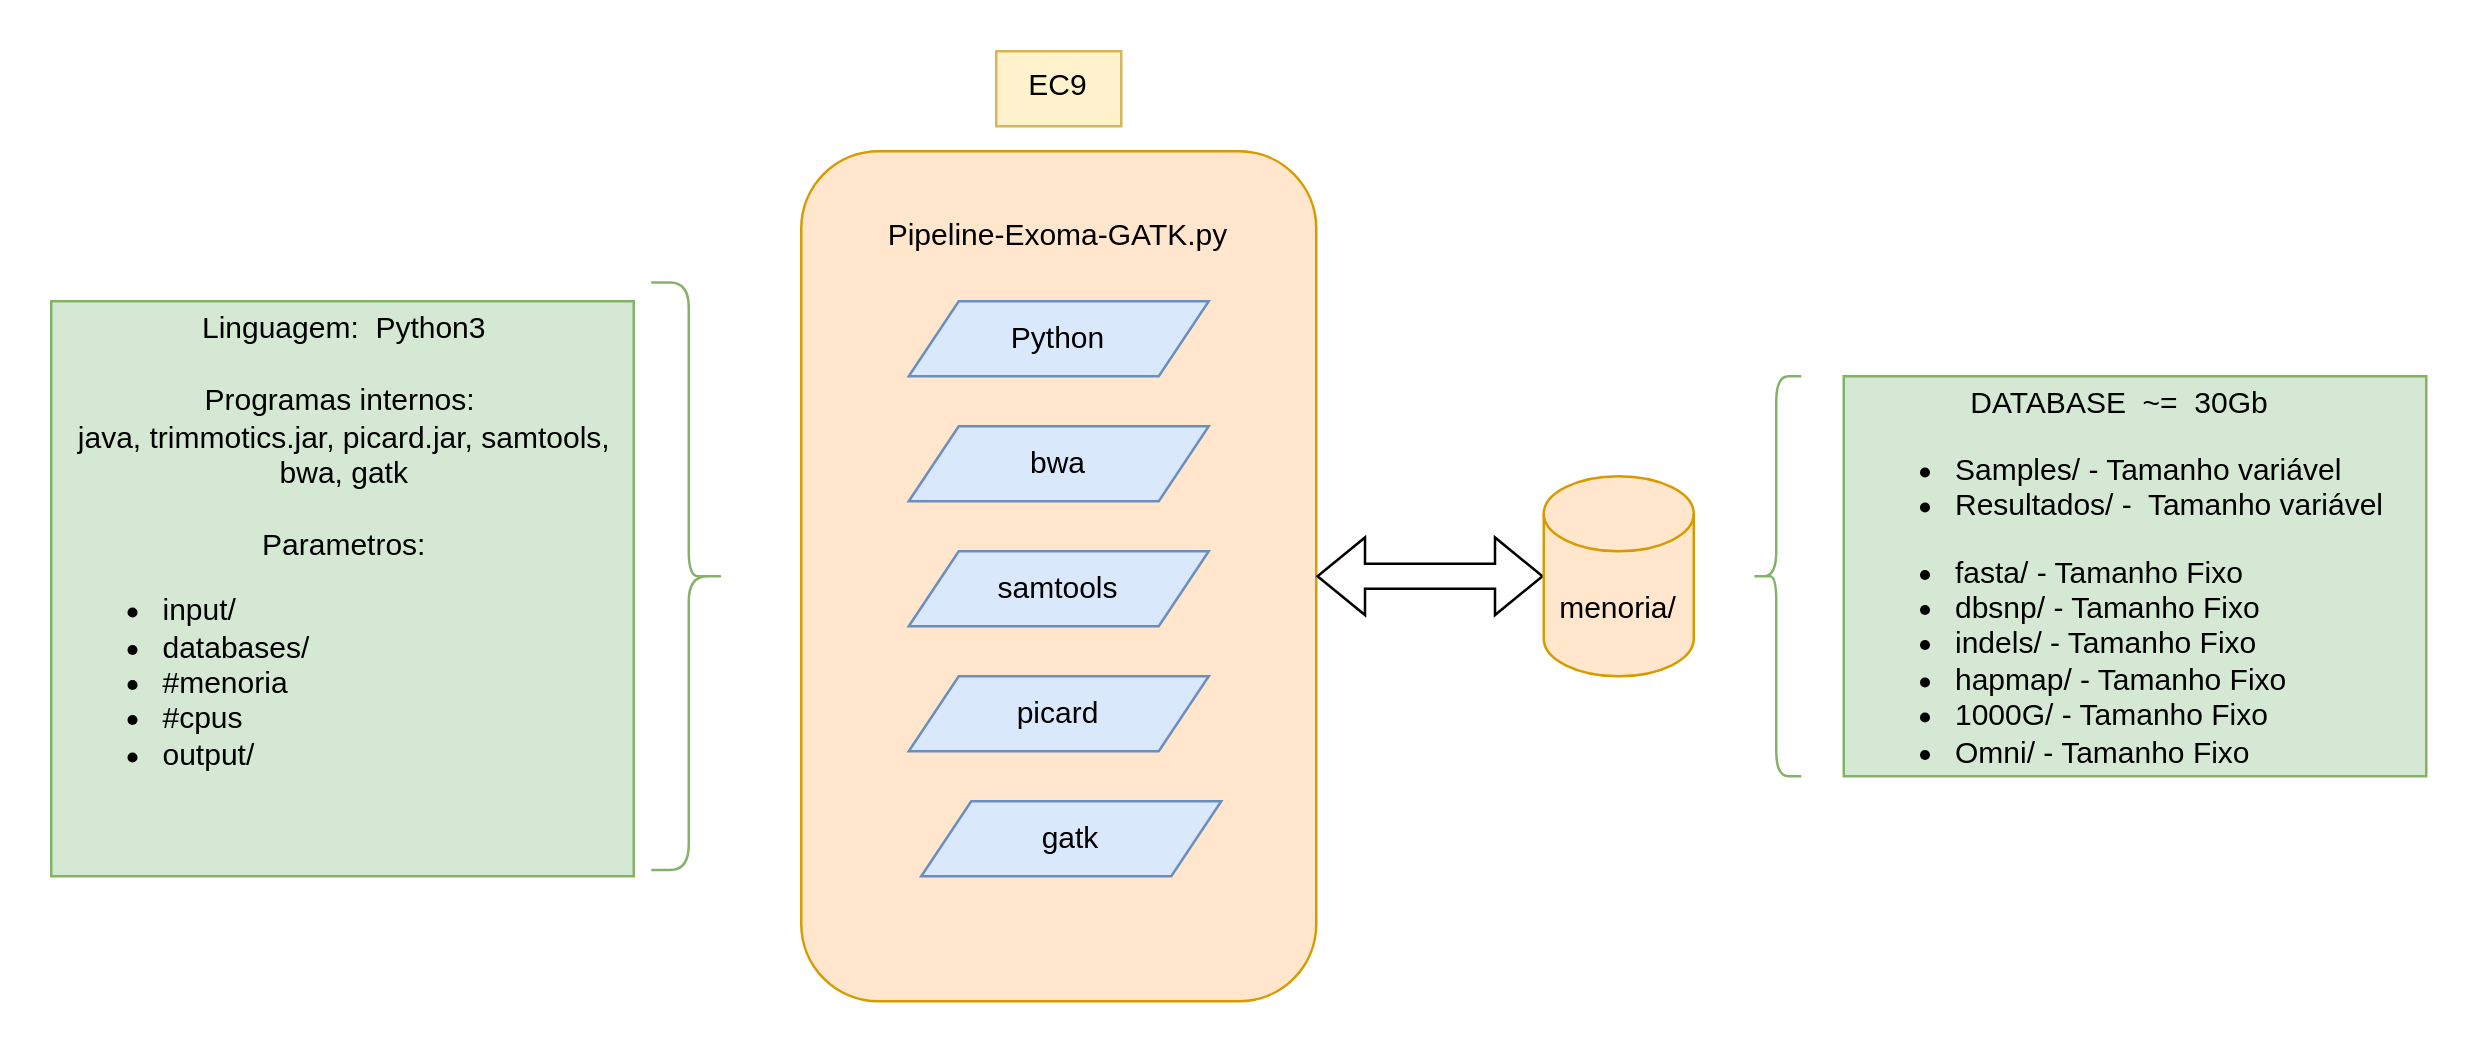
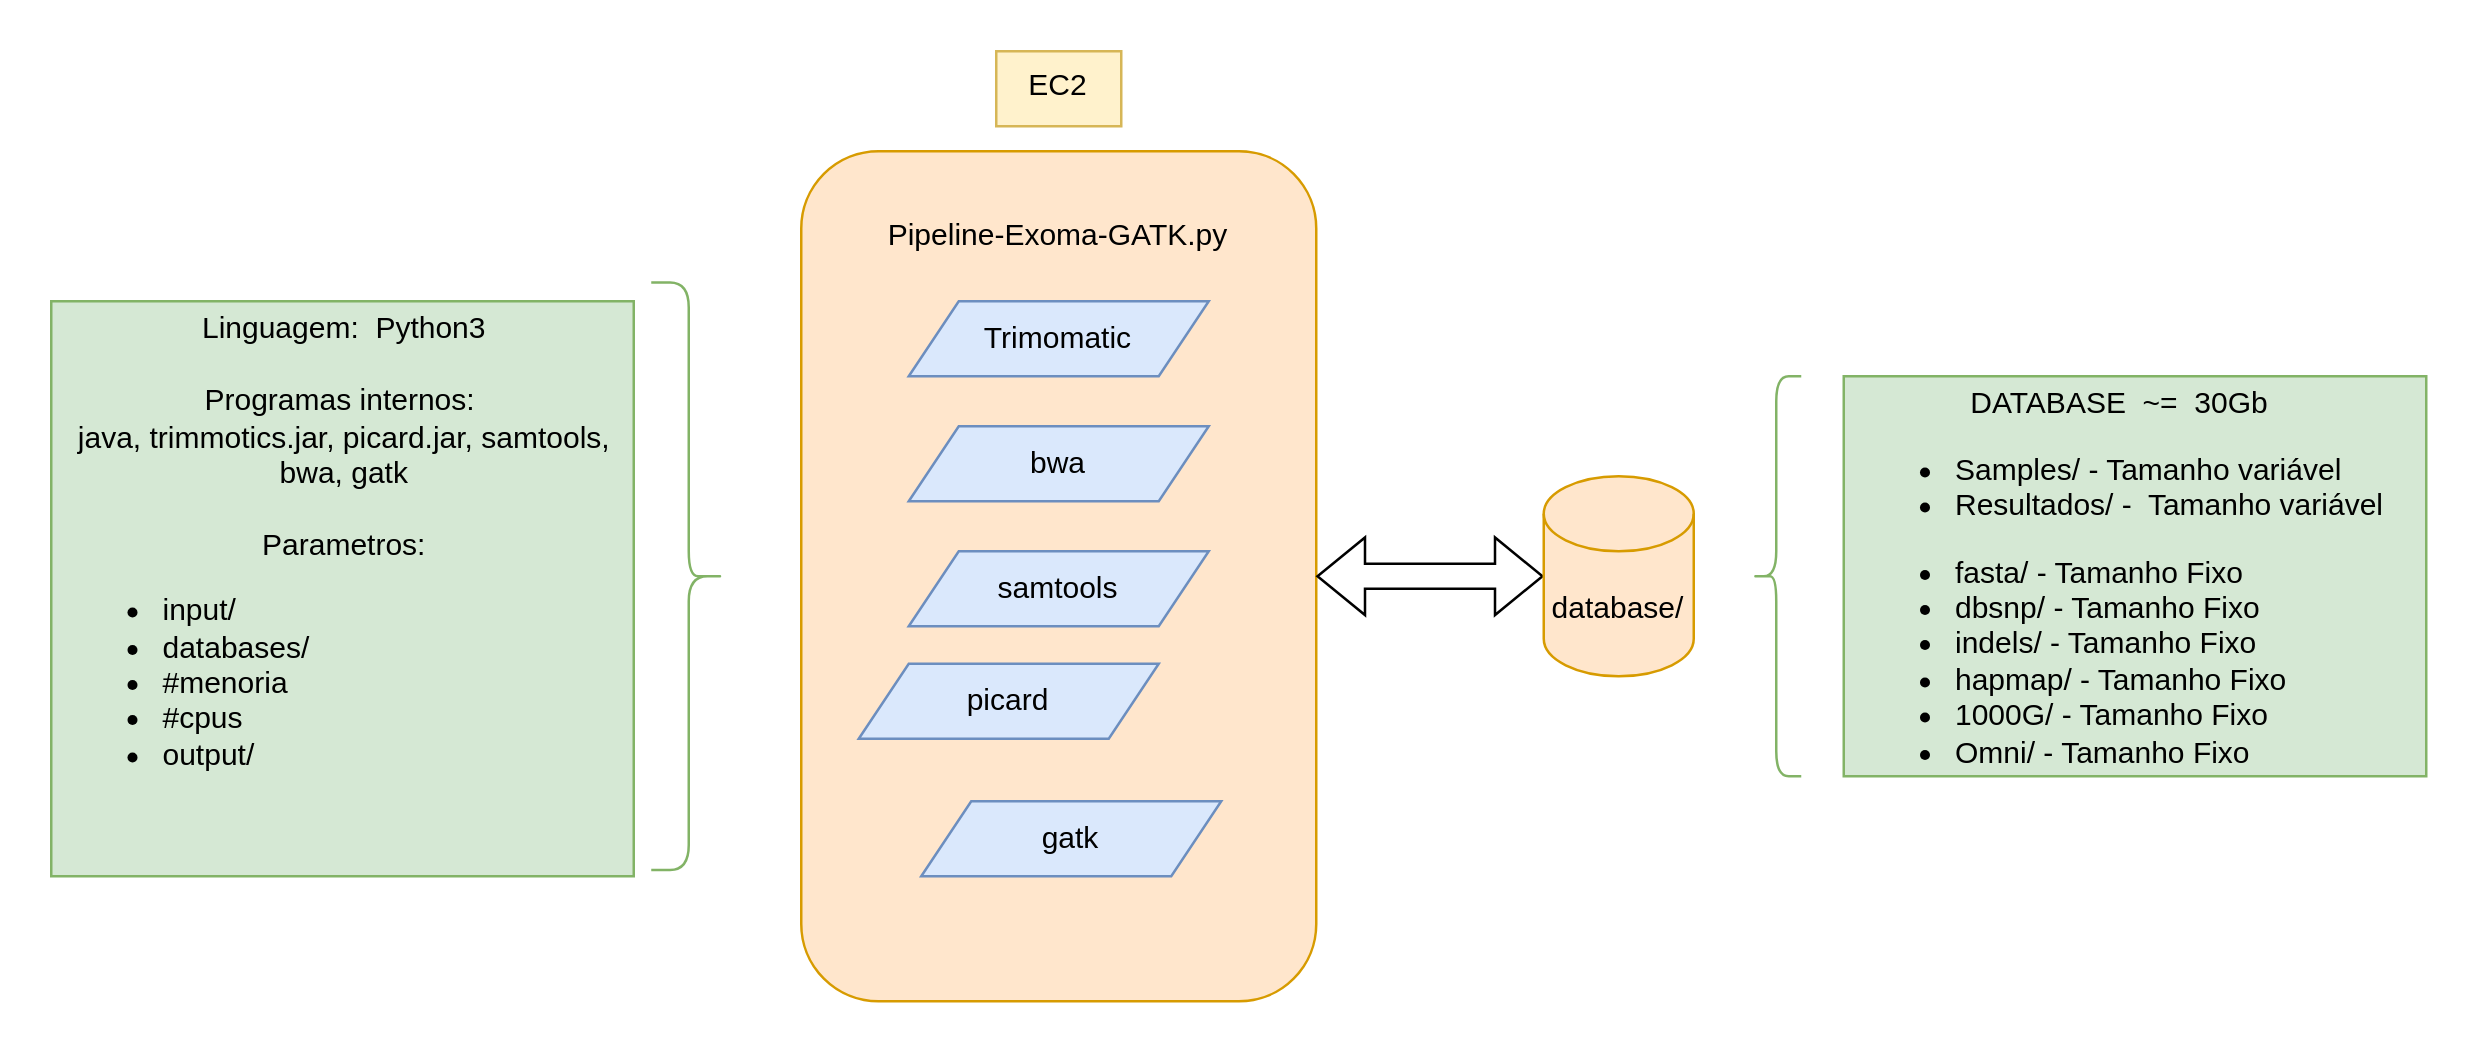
node "EC9": label "EC9" -> "EC2"
node "Python": label "Python" -> "Trimomatic"
node "menoria/": label "menoria/" -> "database/"
node "picard": moved (1059, 714) -> (1009, 701)
